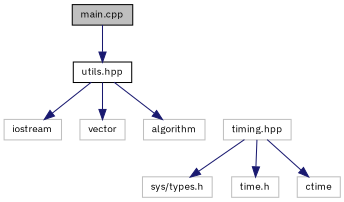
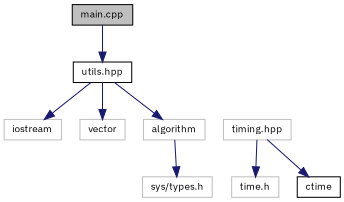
edge "timing.hpp" -> "sys/types.h": now "algorithm" -> "sys/types.h"
node "ctime": color grey75 -> black
